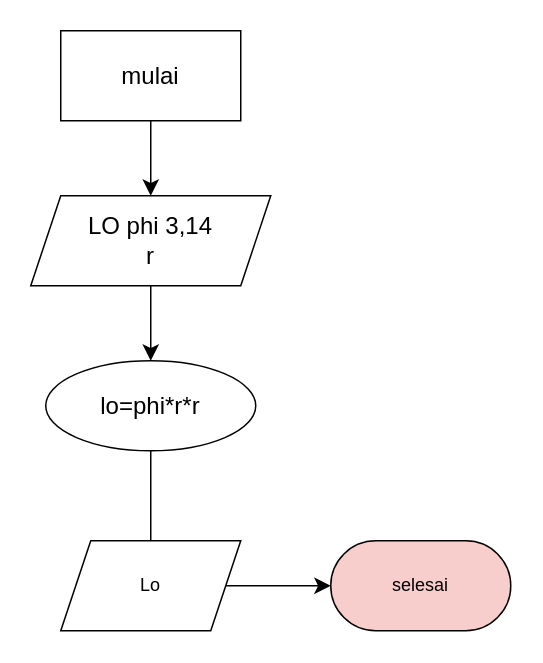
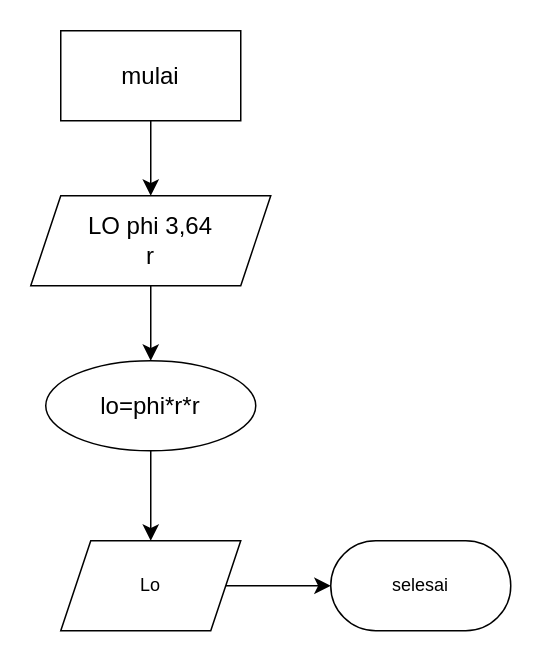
node "LO phi 3,14 r": label "LO phi 3,14 r" -> "LO phi 3,64 r"
edge "lo=phi*r*r" -- "Lo": arrowhead none -> classic
node "selesai": fillcolor #f8cecc -> #ffffff
